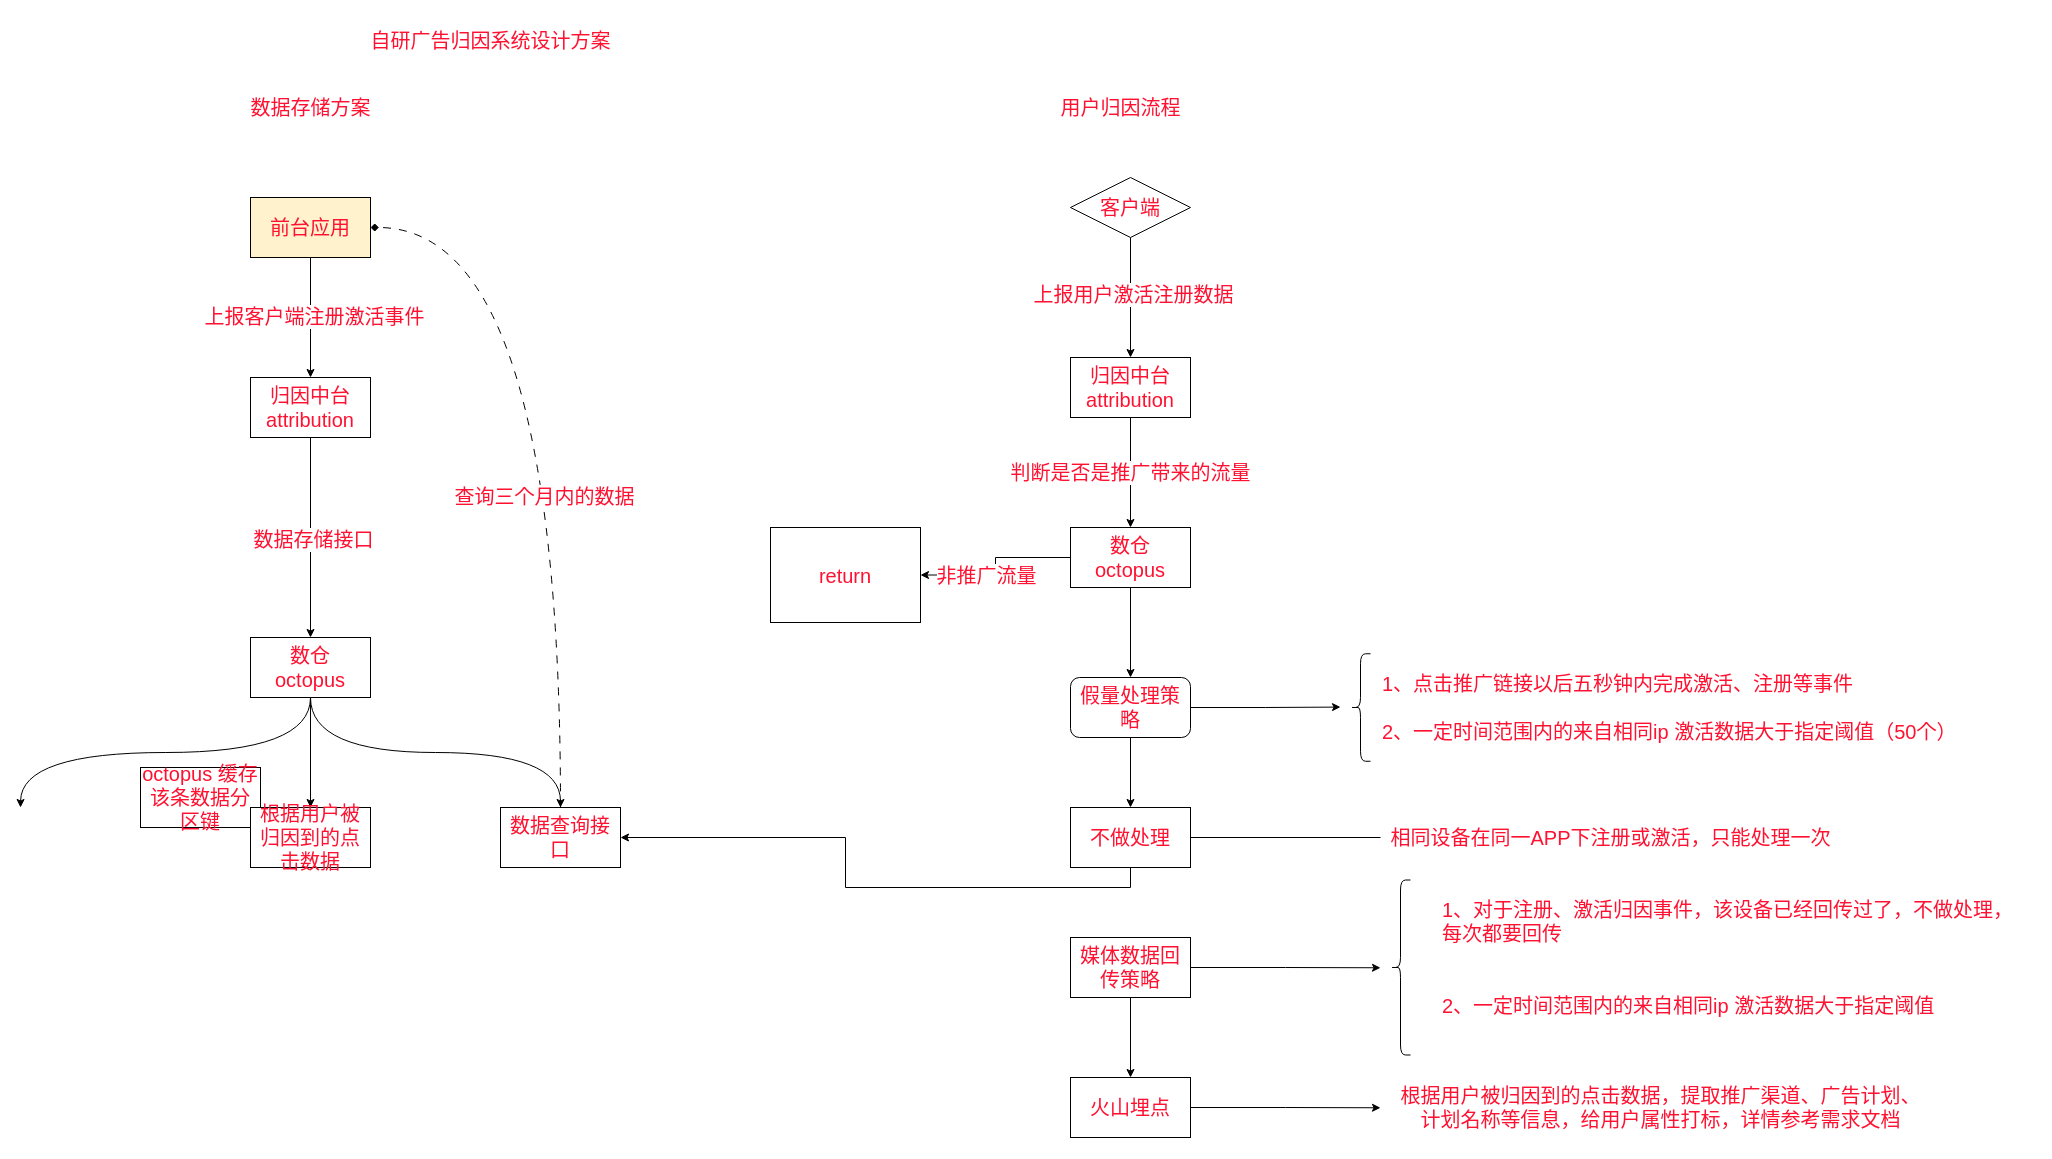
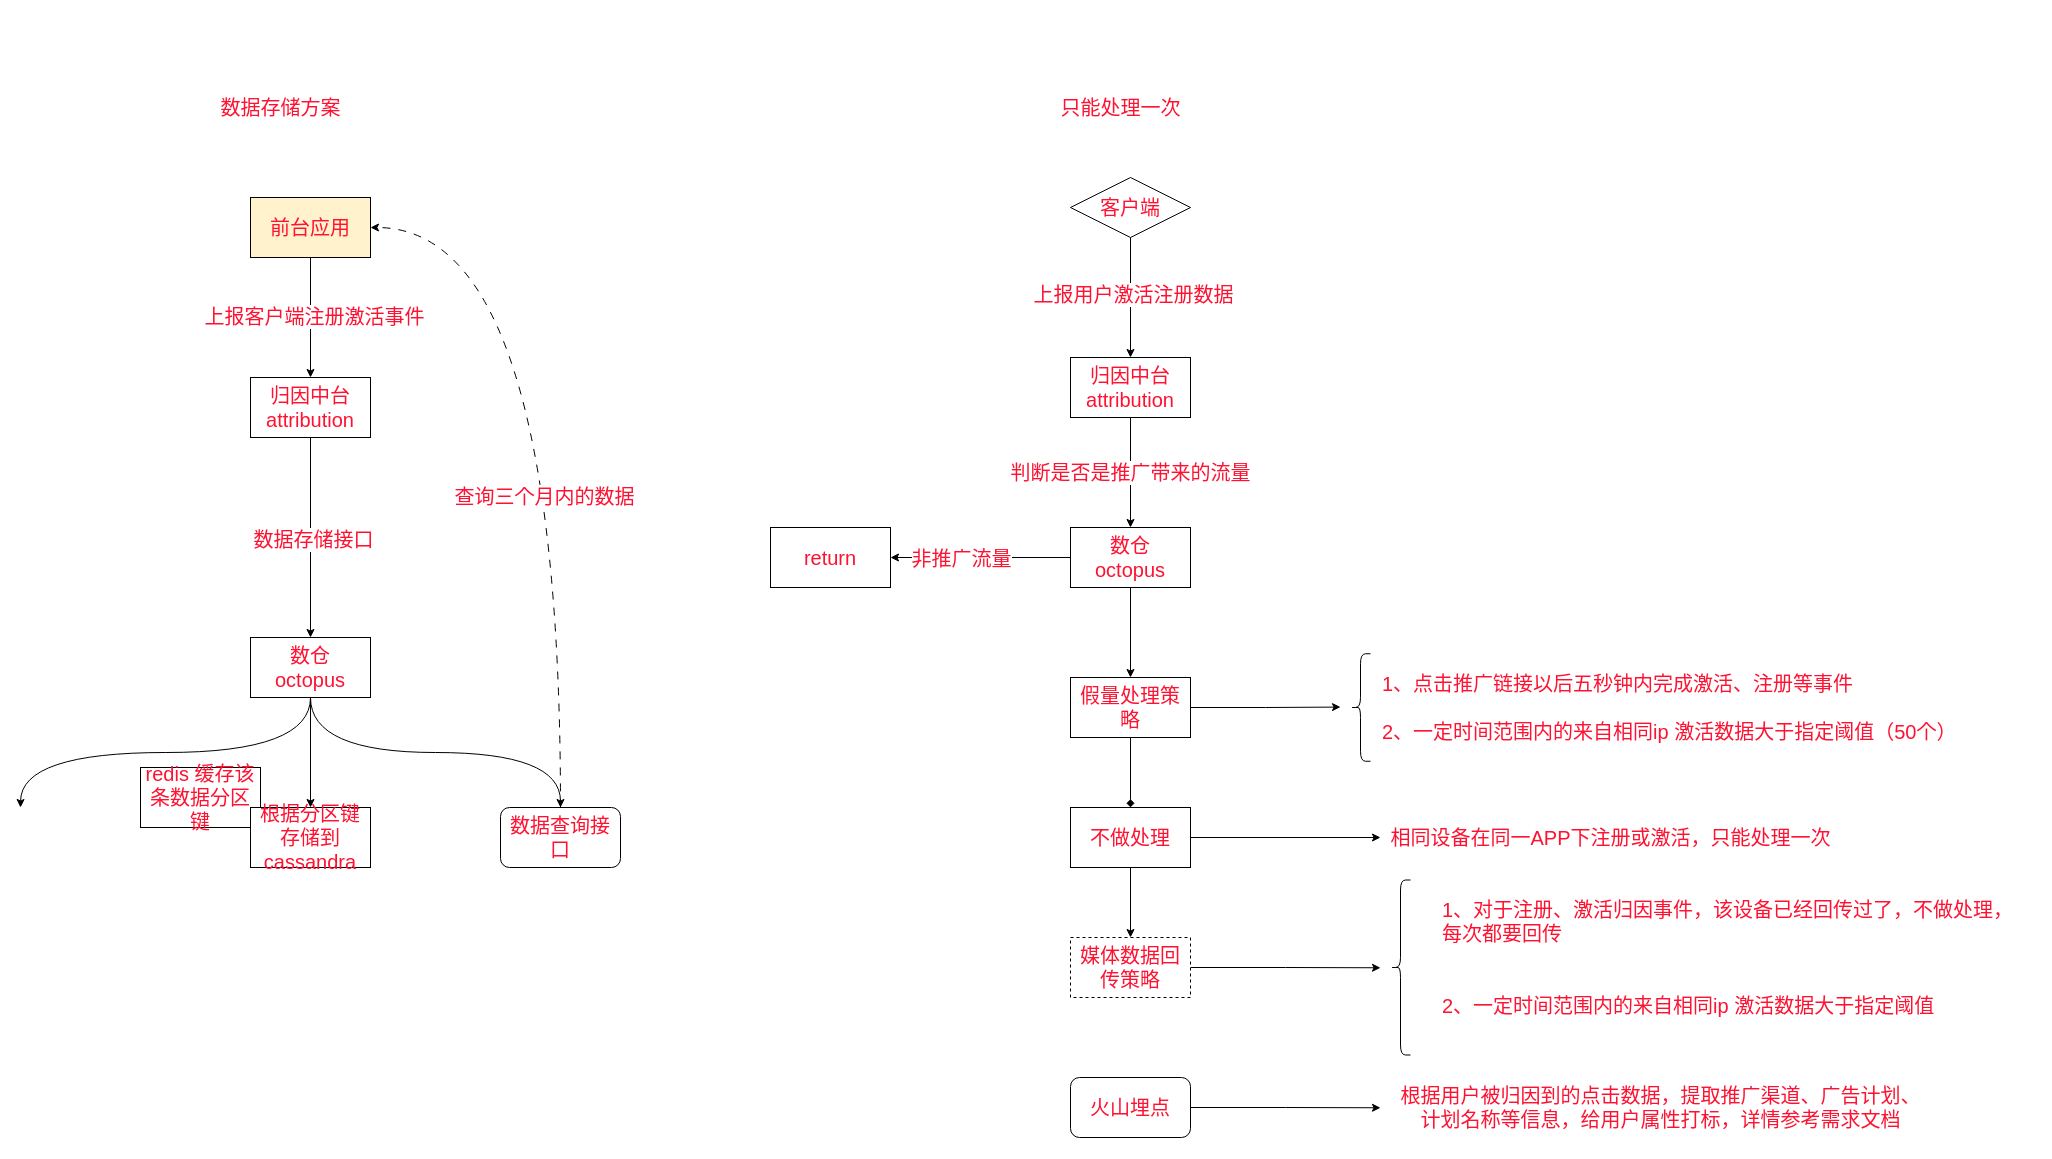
node "自研广告归因系统设计方案": removed
node "数据存储方案": moved (311, 108) -> (281, 108)
node "用户归因流程": label "用户归因流程" -> "只能处理一次"
edge "数据查询接口" -> "前台应用": arrowhead diamond -> classic
node "return": size 150x95 -> 120x60
node "假量处理策略": shape rounded rectangle -> rectangle
node "octopus 缓存该条数据分区键": label "octopus 缓存该条数据分区键" -> "redis 缓存该条数据分区键"
edge "假量处理策略" -> "不做处理": arrowhead classic -> diamond
node "根据用户被归因到的点击数据": label "根据用户被归因到的点击数据" -> "根据分区键存储到cassandra"
node "数据查询接口": shape rectangle -> rounded rectangle
edge "不做处理" -- "相同设备在同一APP下注册或激活，只能处理一次": arrowhead none -> classic
edge "不做处理" -> "数据查询接口": now "不做处理" -> "媒体数据回传策略"
node "媒体数据回传策略": style solid -> dashed
edge "媒体数据回传策略" -> "火山埋点": removed
node "火山埋点": shape rectangle -> rounded rectangle
